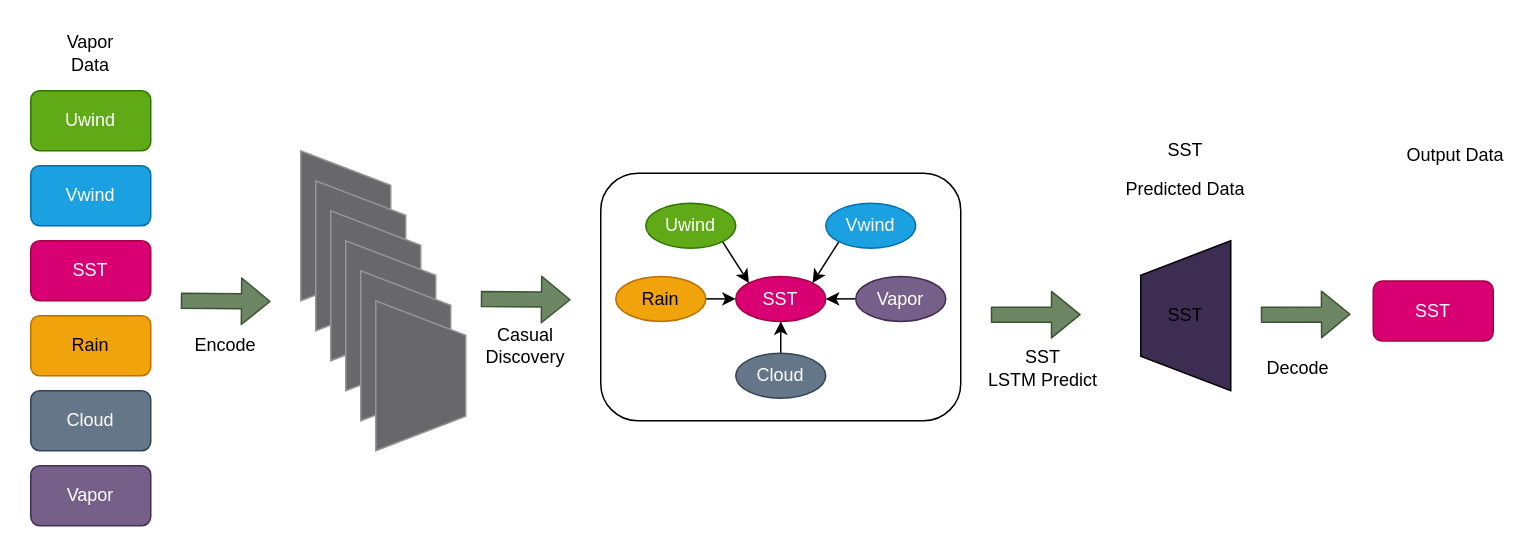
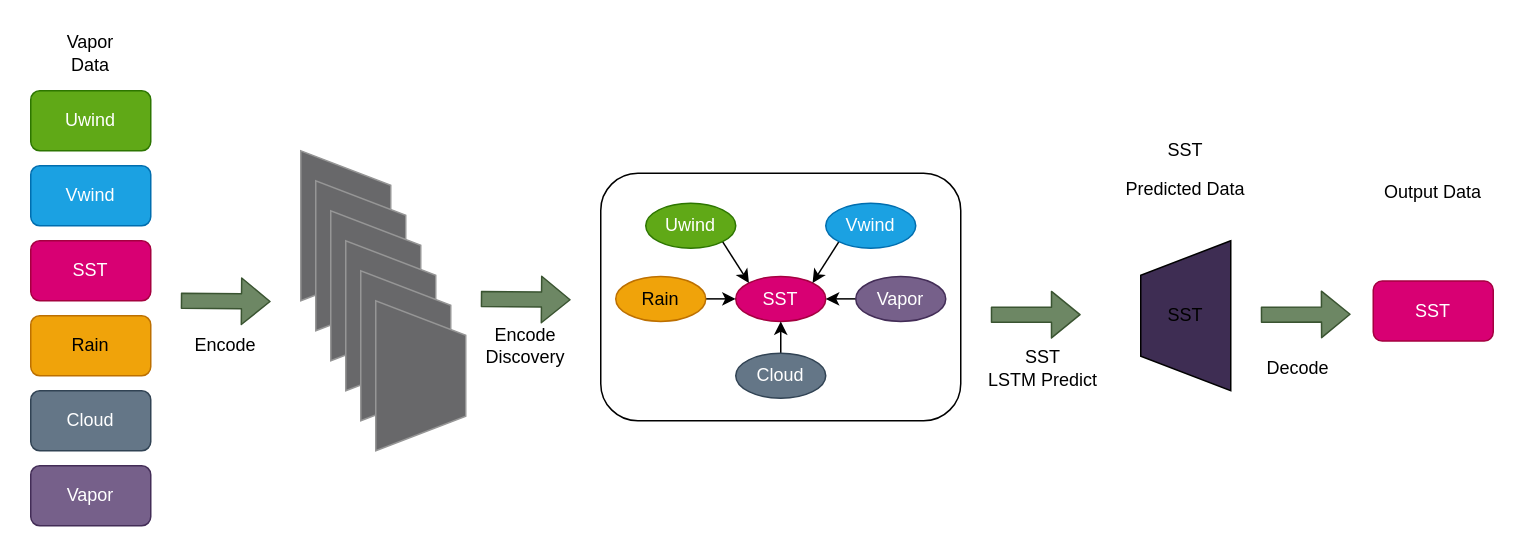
node "Output Data": moved (1456, 155) -> (1433, 193)
node "Casual Discovery": label "Casual Discovery" -> "Encode Discovery"
